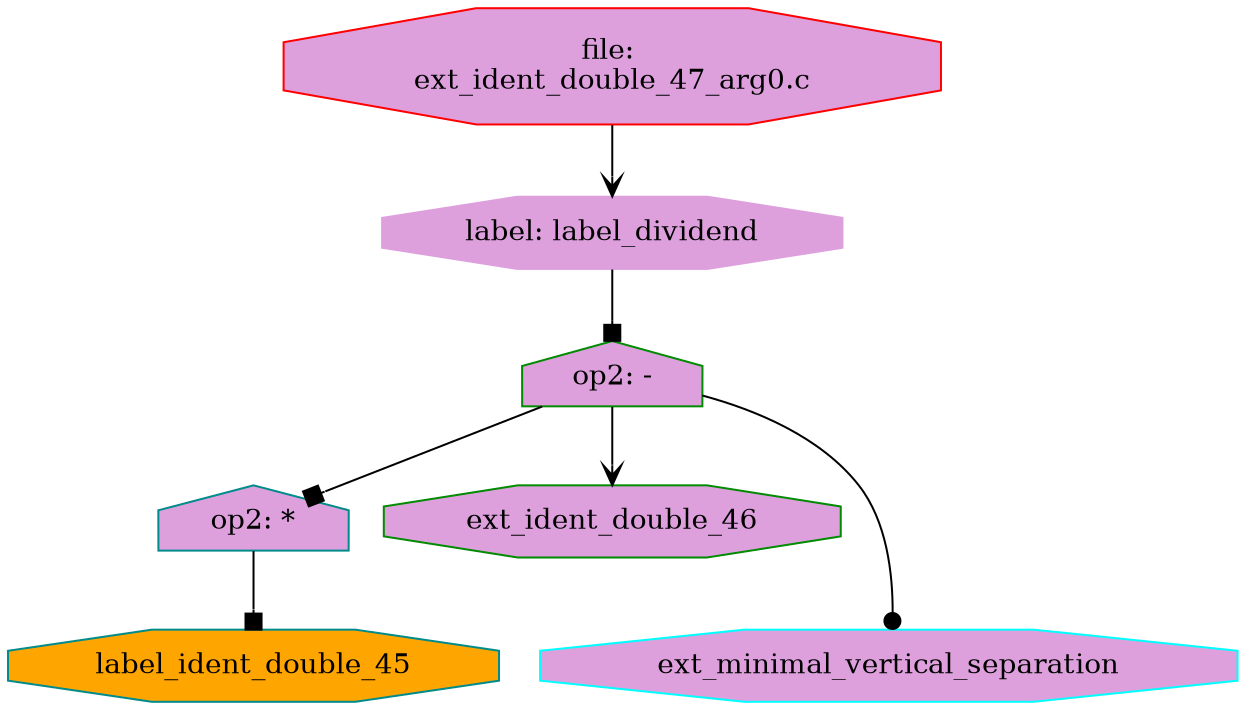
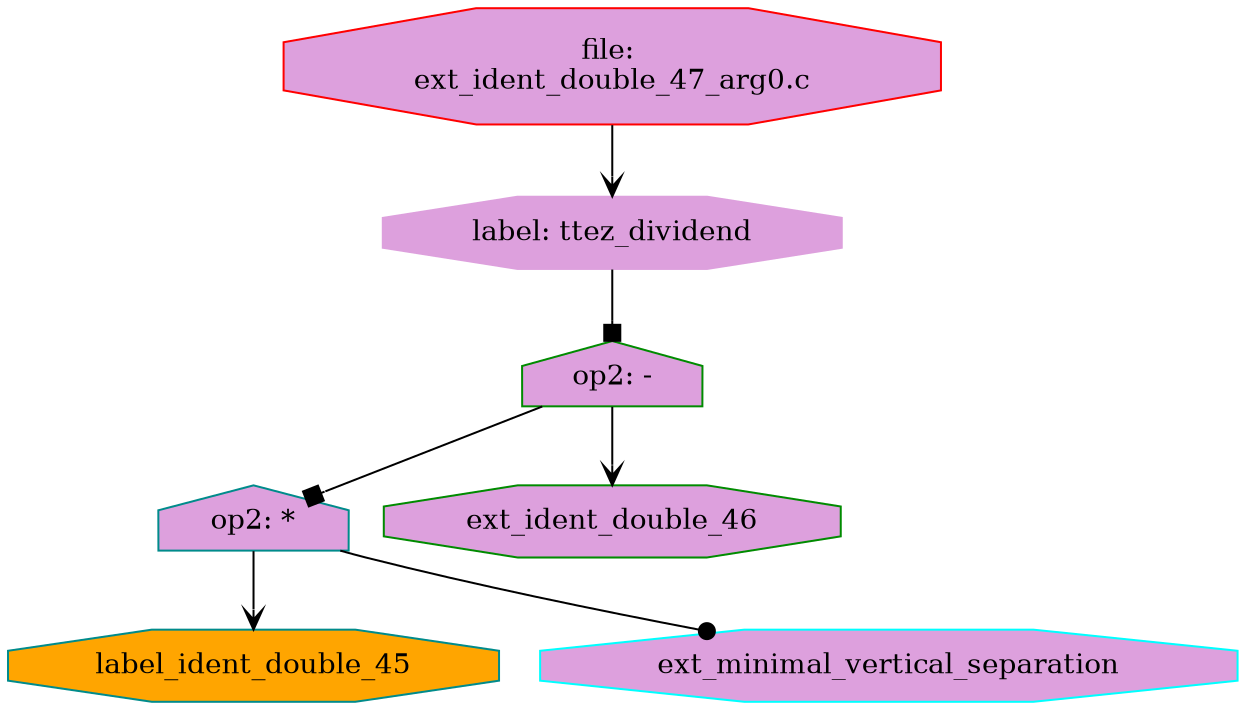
node "label: label_dividend": label "label: label_dividend" -> "label: ttez_dividend"
edge "op2: -" -> "ext_minimal_vertical_separation": now "op2: *" -> "ext_minimal_vertical_separation"
edge "op2: *" -> "label_ident_double_45": arrowhead box -> vee
